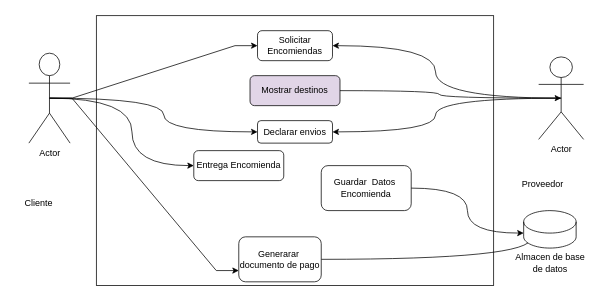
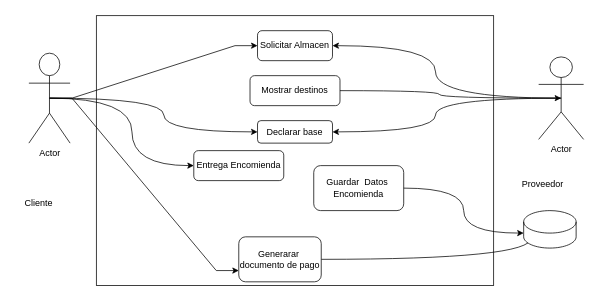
node "Solicitar Encomiendas": label "Solicitar Encomiendas" -> "Solicitar Almacen"
node "Mostrar destinos": fillcolor #e1d5e7 -> #ffffff
node "Declarar envios": label "Declarar envios" -> "Declarar base"
node "Guardar Datos Encomienda": moved (366, 188) -> (359, 188)
node "Almacen de base de datos": removed
